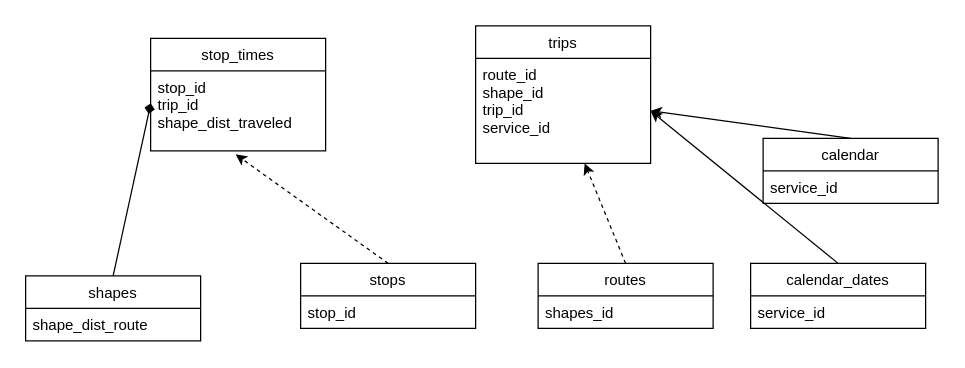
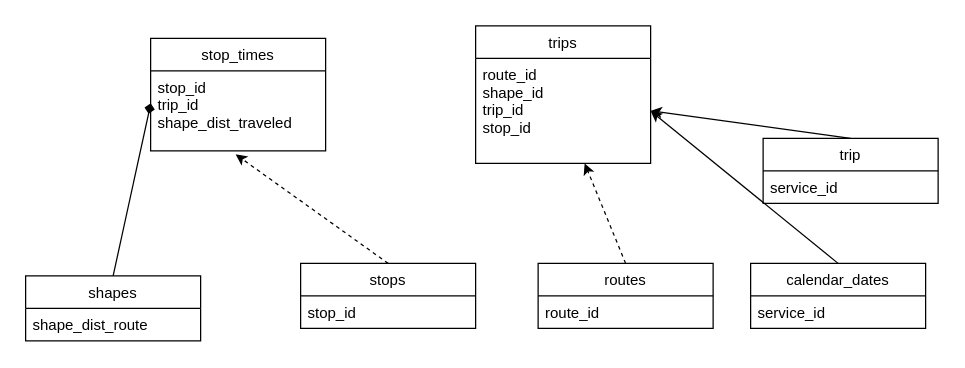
node "route_id shape_id trip_id service_id": label "route_id shape_id trip_id service_id" -> "route_id shape_id trip_id stop_id"
node "calendar": label "calendar" -> "trip"
node "shapes_id": label "shapes_id" -> "route_id"
